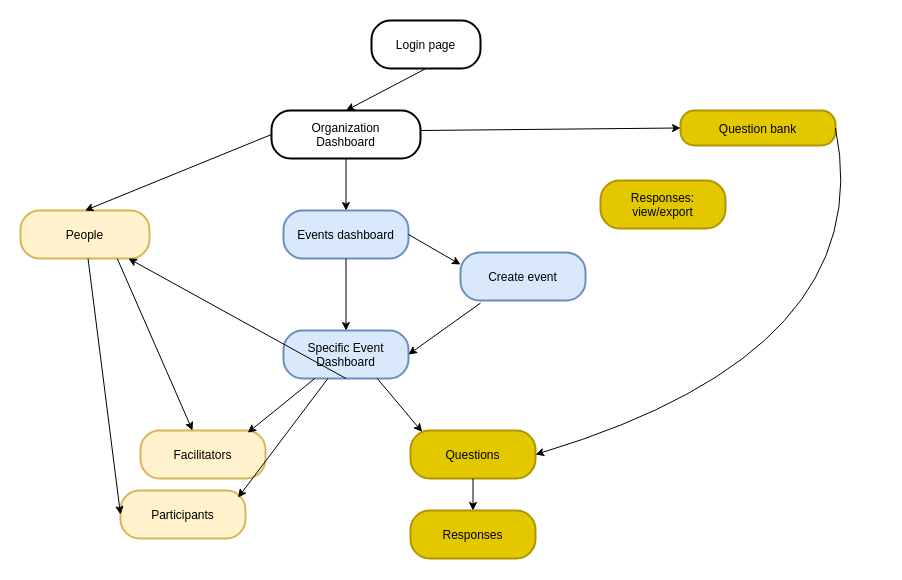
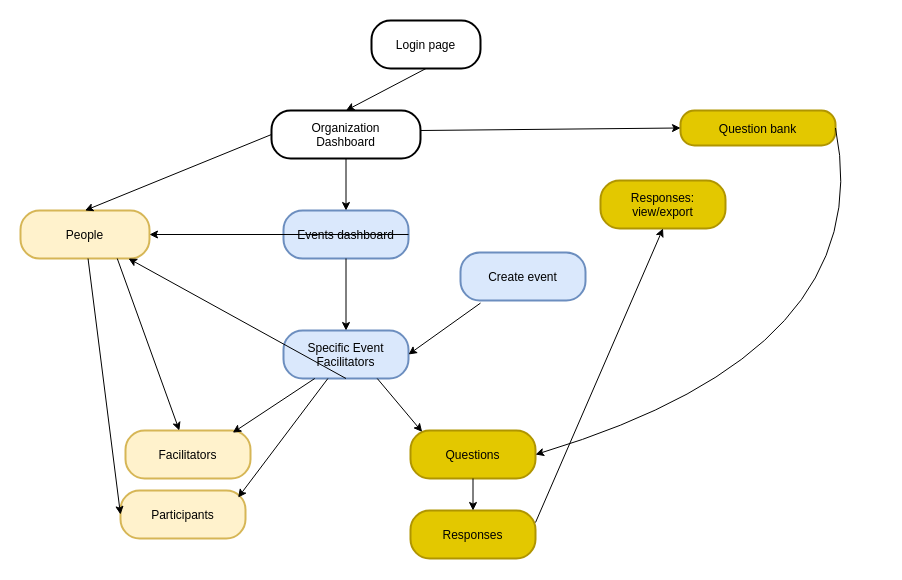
edge "Events dashboard" -> "Create event": now "Events dashboard" -> "People"
node "Specific Event Dashboard": label "Specific Event Dashboard" -> "Specific Event Facilitators"
edge "Responses" -> "Responses: view/export": added
node "Facilitators": moved (203, 455) -> (188, 455)
